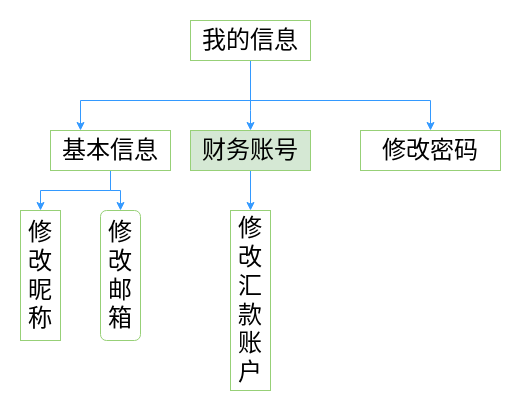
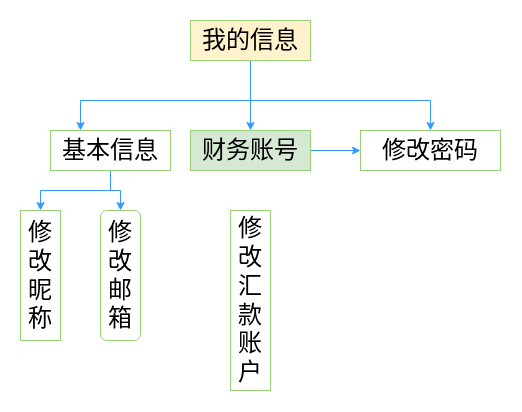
node "我的信息": fillcolor #ffffff -> #fff2cc
edge "财务账号" -> "修改汇款账户": now "财务账号" -> "修改密码"
